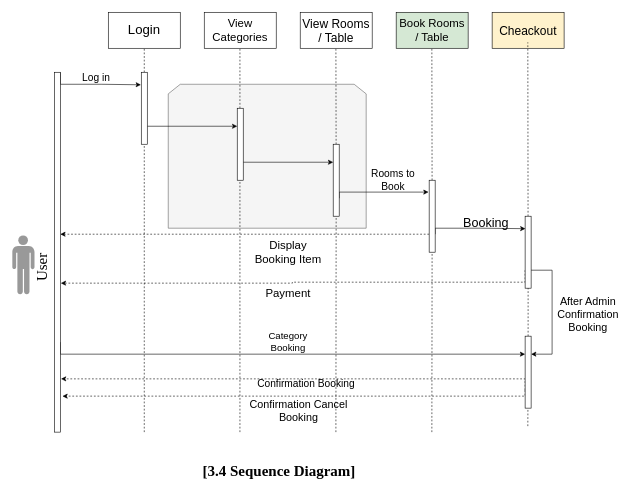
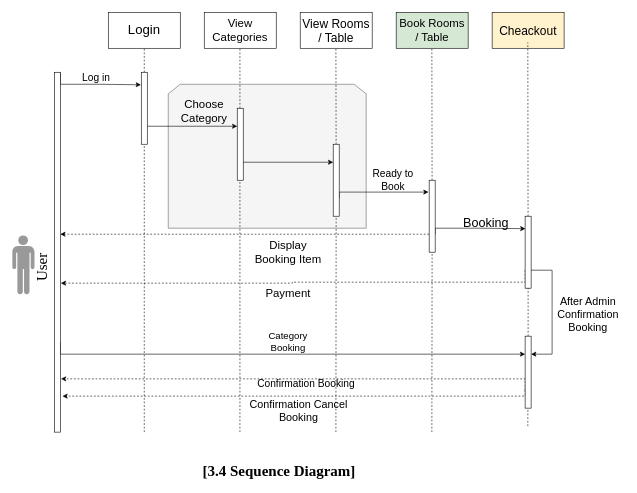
node "Choose Category": added
node "Rooms to Book": label "Rooms to Book" -> "Ready to Book"
